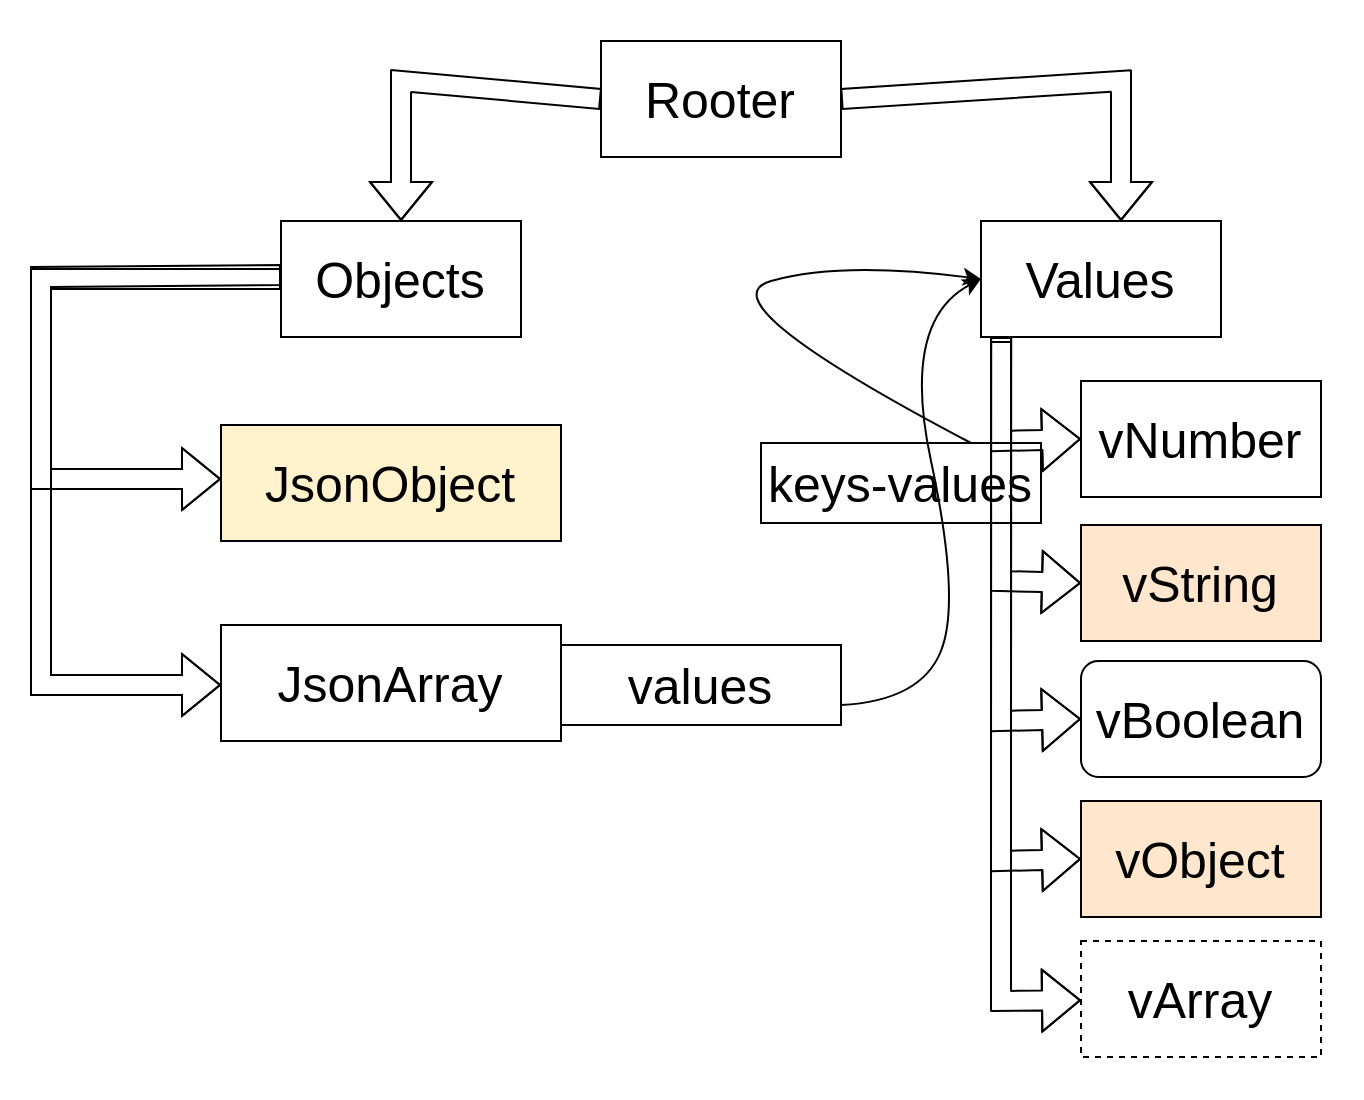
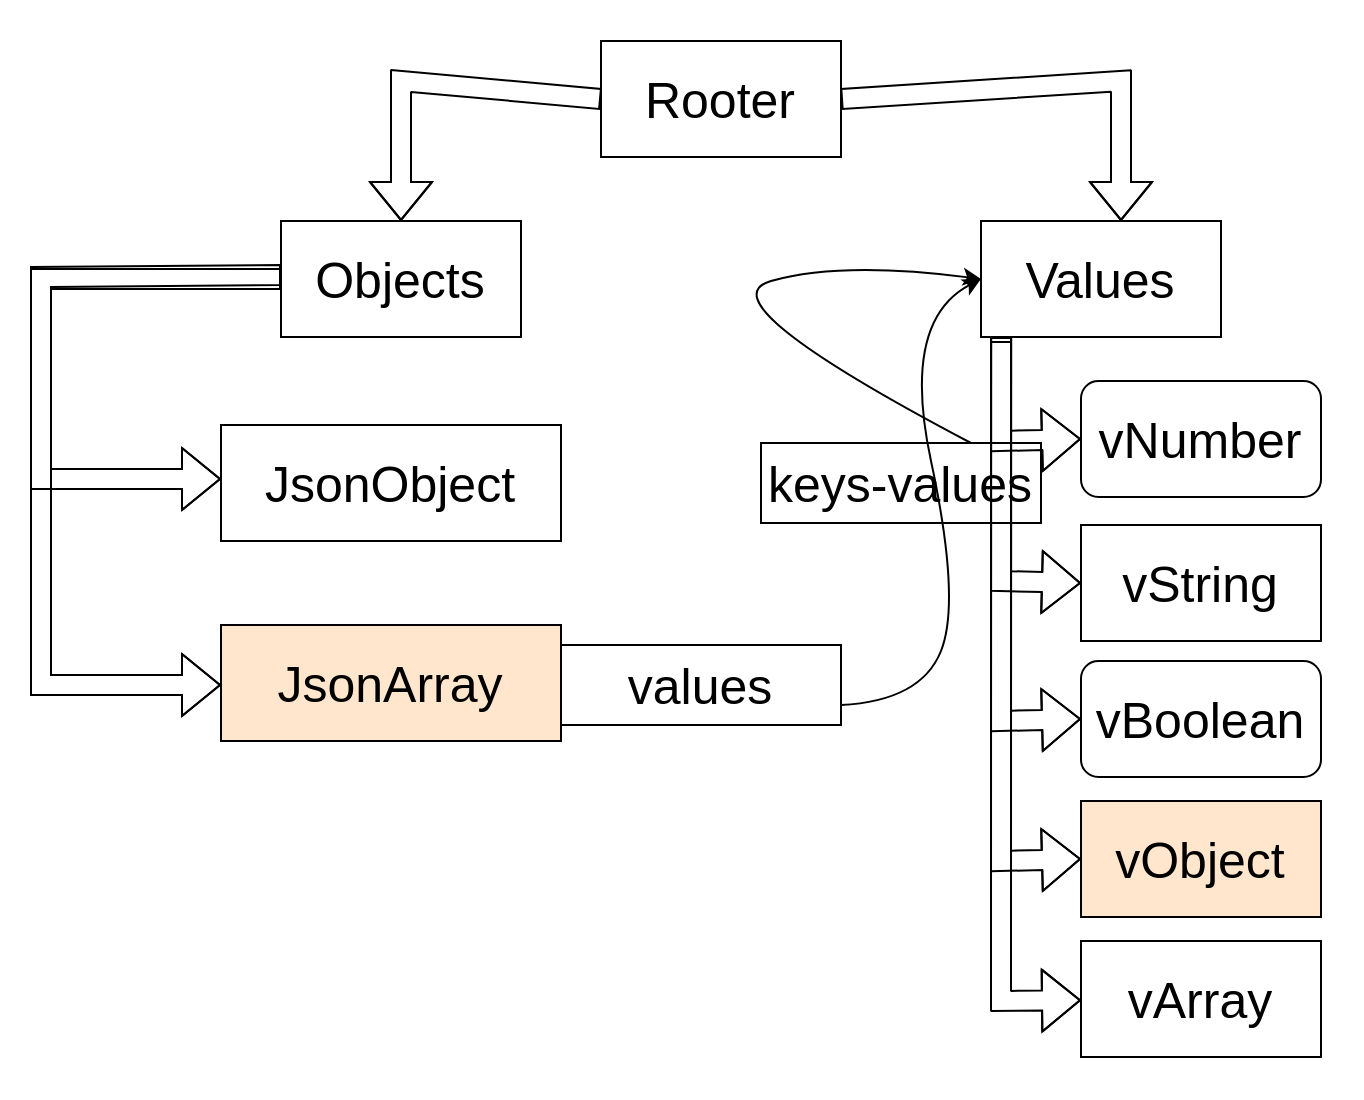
node "vNumber": shape rectangle -> rounded rectangle
node "JsonObject": fillcolor #fff2cc -> #ffffff
node "vString": fillcolor #ffe6cc -> #ffffff
node "JsonArray": fillcolor #ffffff -> #ffe6cc
node "vArray": style dashed -> solid
